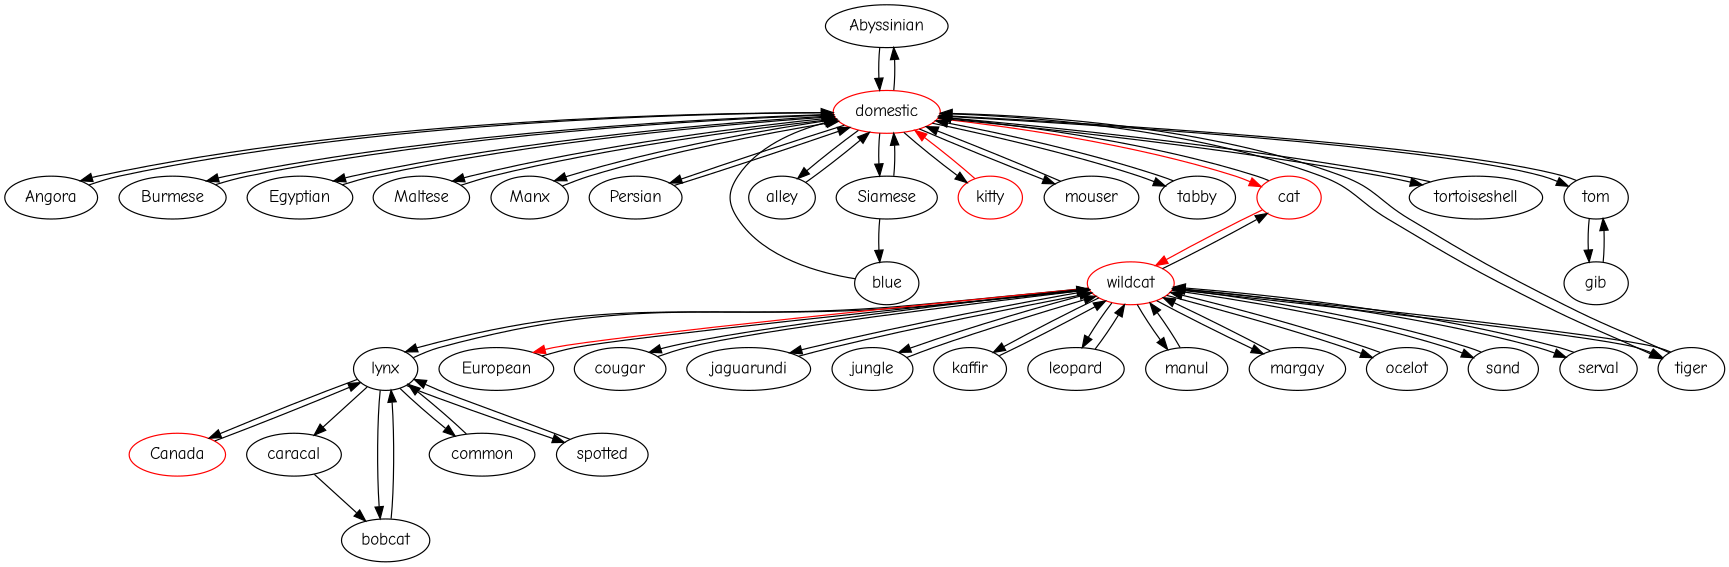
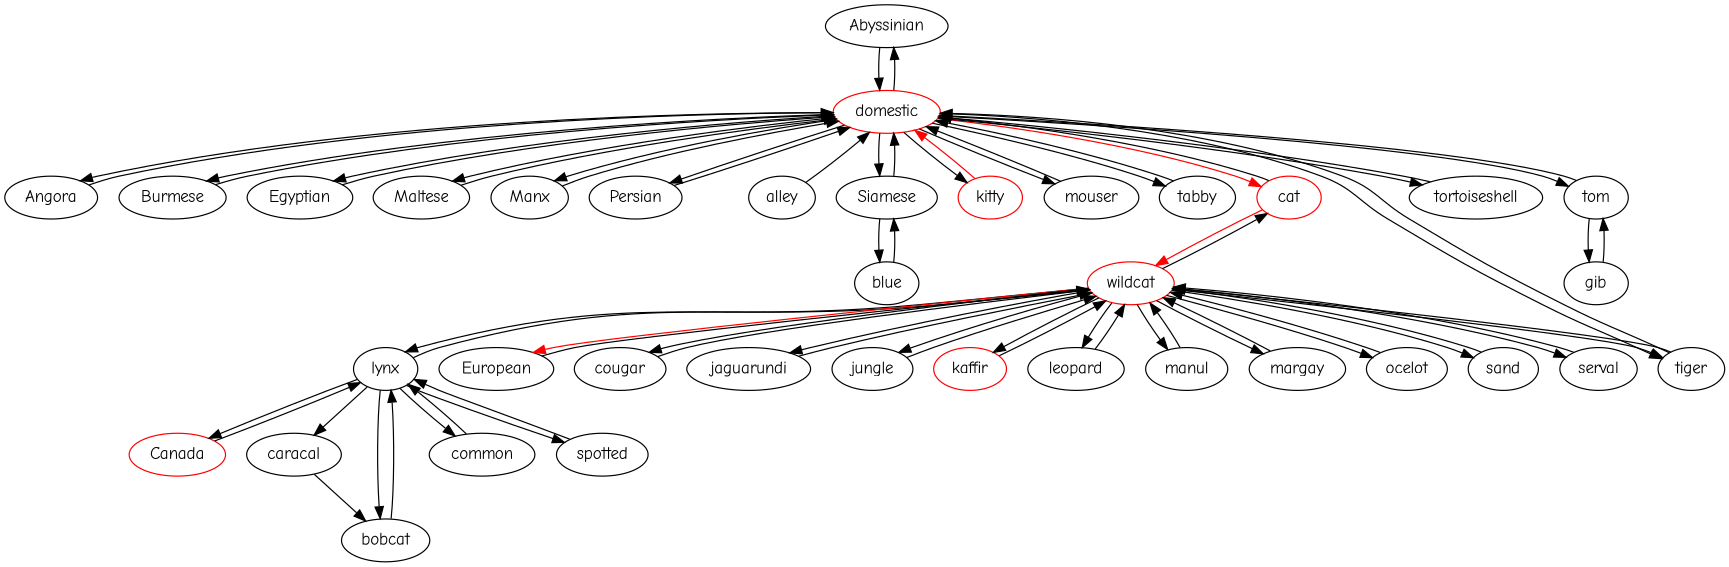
edge "domestic" -> "alley": removed
edge "blue" -> "domestic": now "blue" -> "Siamese"
node "kaffir": color black -> red
